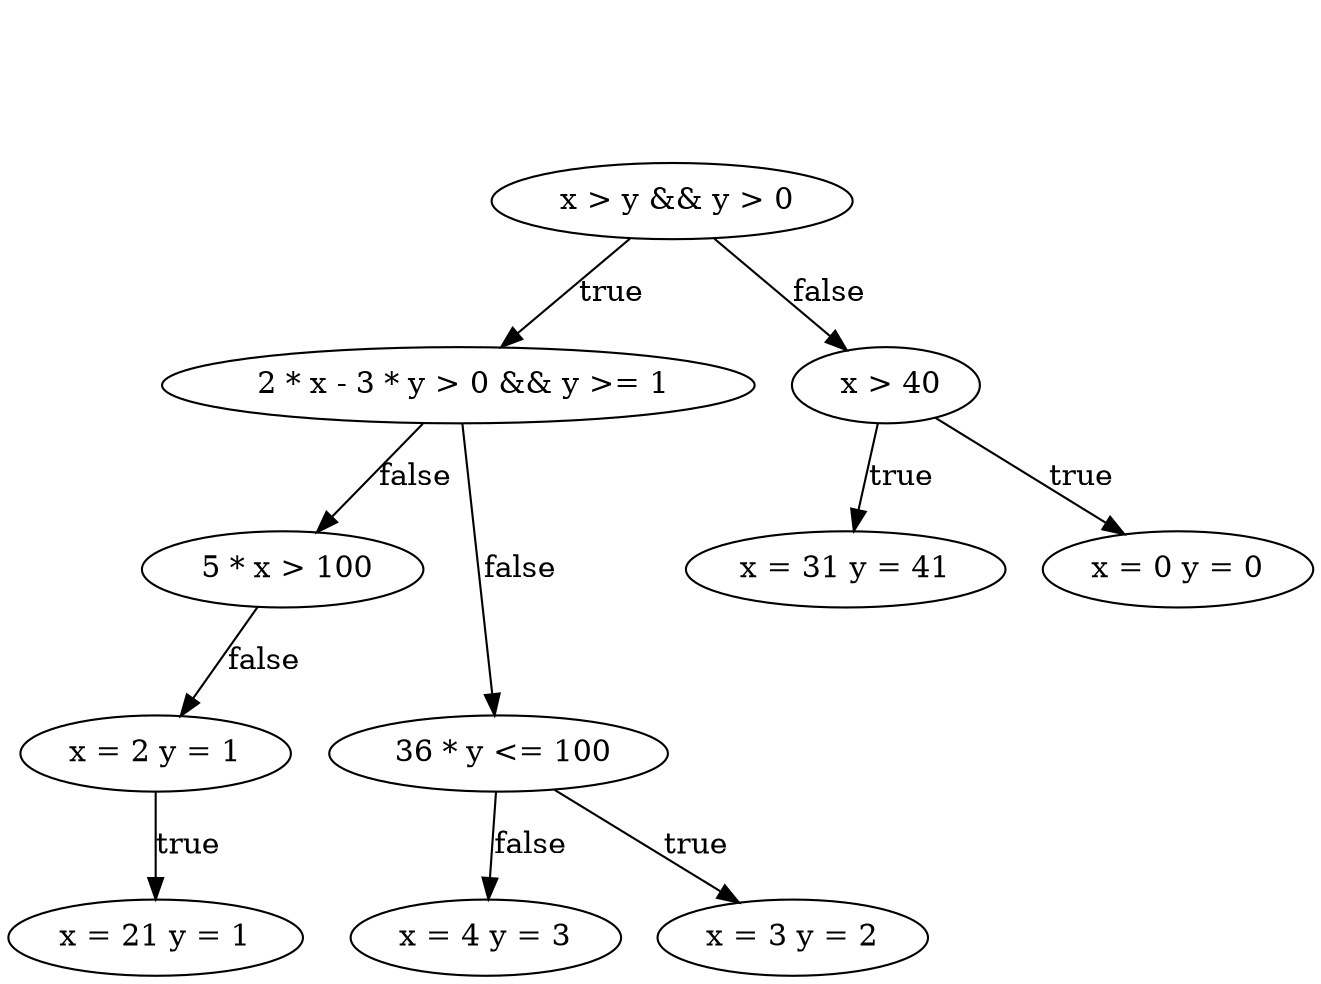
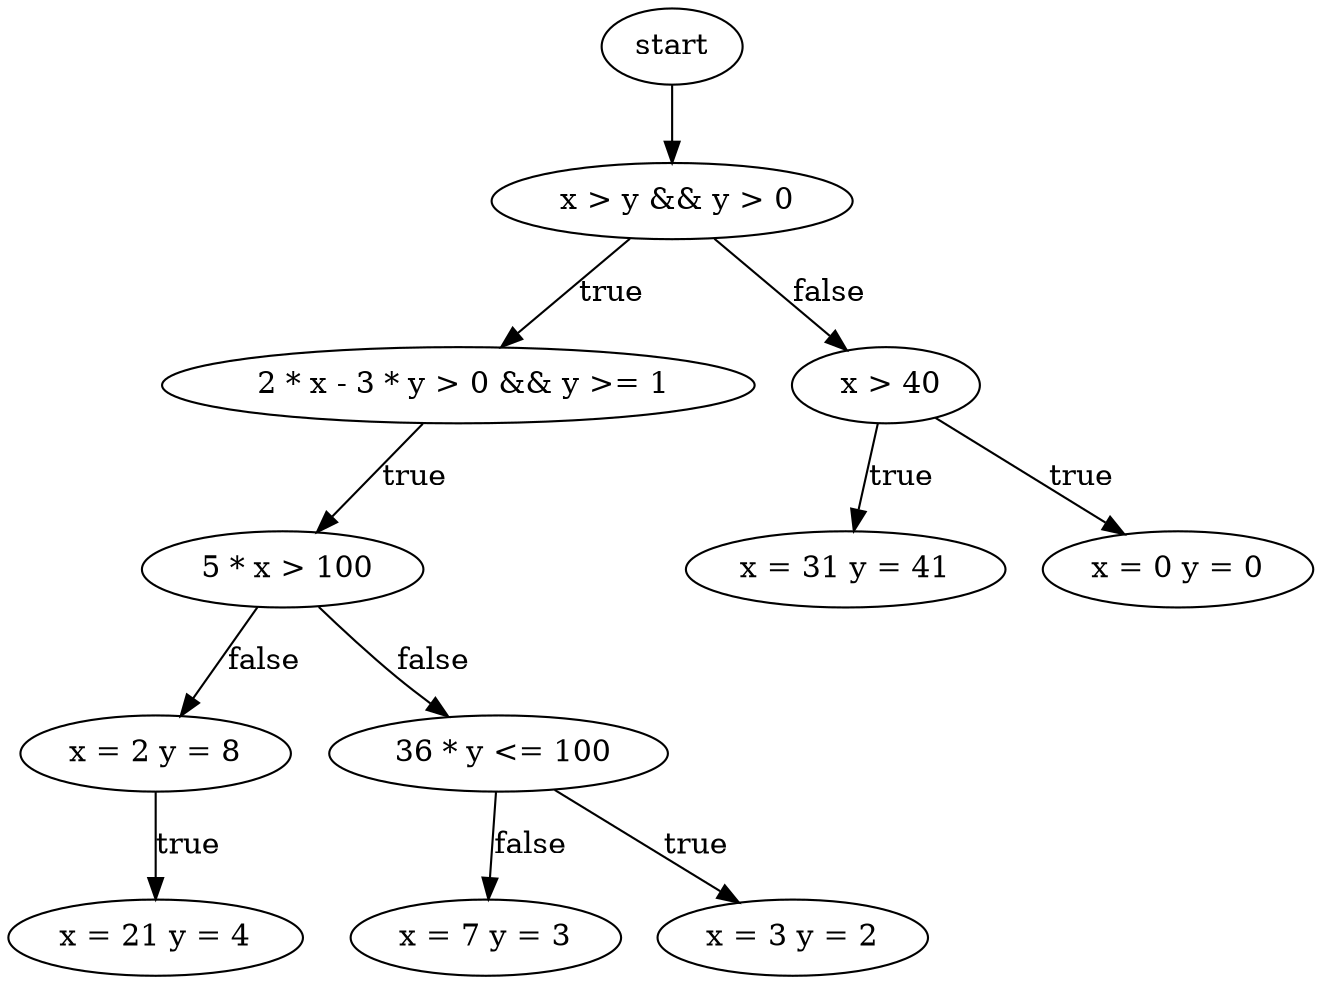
node "start": added
edge "2 * x - 3 * y > 0 && y >= 1" -> "5 * x > 100": label "false" -> "true"
edge "2 * x - 3 * y > 0 && y >= 1" -> "36 * y <= 100": now "5 * x > 100" -> "36 * y <= 100"
node "x = 2 y = 1": label "x = 2 y = 1" -> "x = 2 y = 8"
node "x = 21 y = 1": label "x = 21 y = 1" -> "x = 21 y = 4"
node "x = 4 y = 3": label "x = 4 y = 3" -> "x = 7 y = 3"
